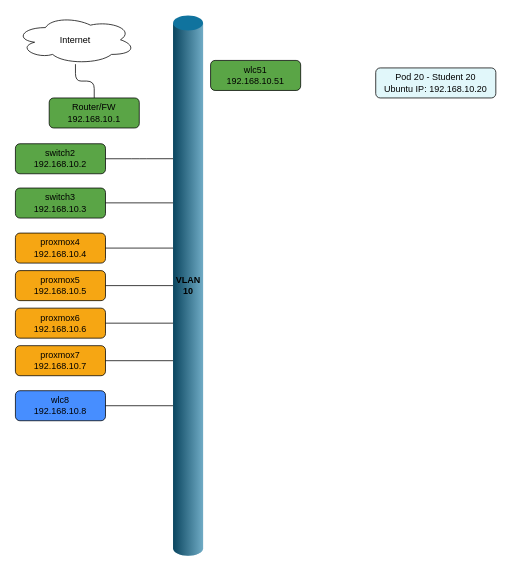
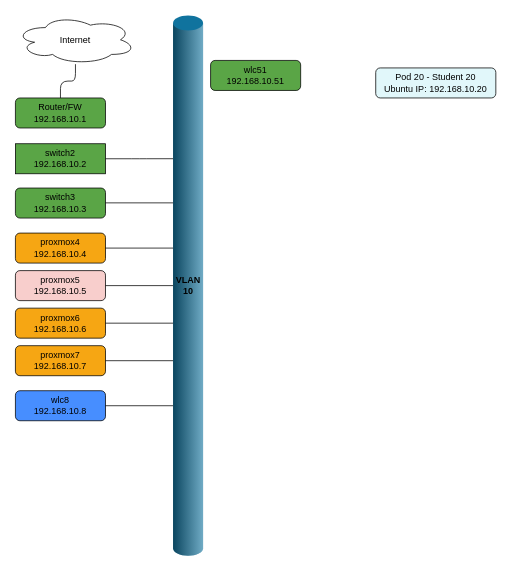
node "Router/FW 192.168.10.1": moved (94, 113) -> (60, 113)
node "switch2 192.168.10.2": shape rounded rectangle -> rectangle
node "proxmox5 192.168.10.5": fillcolor #f6a613 -> #f8cecc
